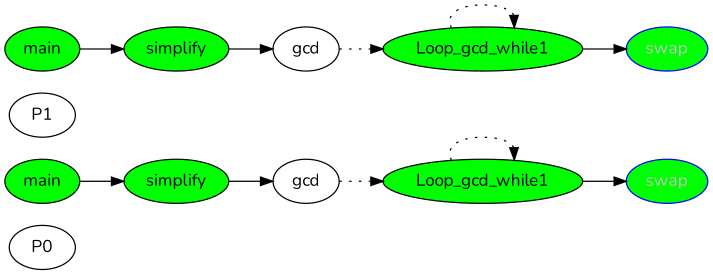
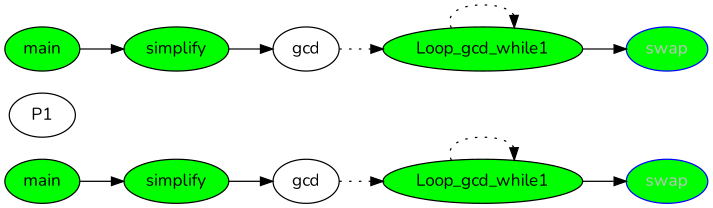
node "P0": removed
